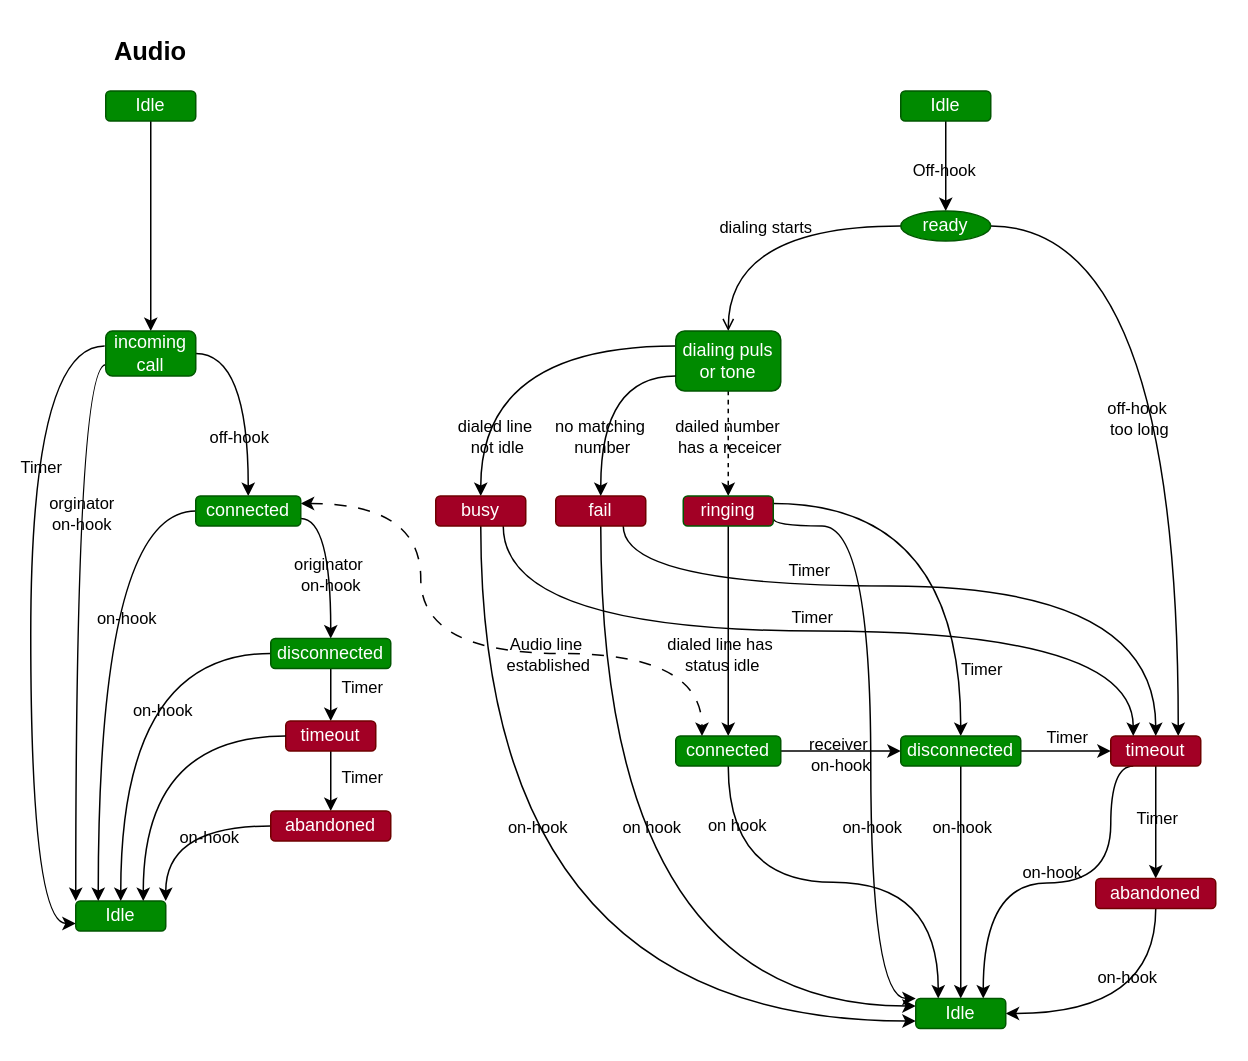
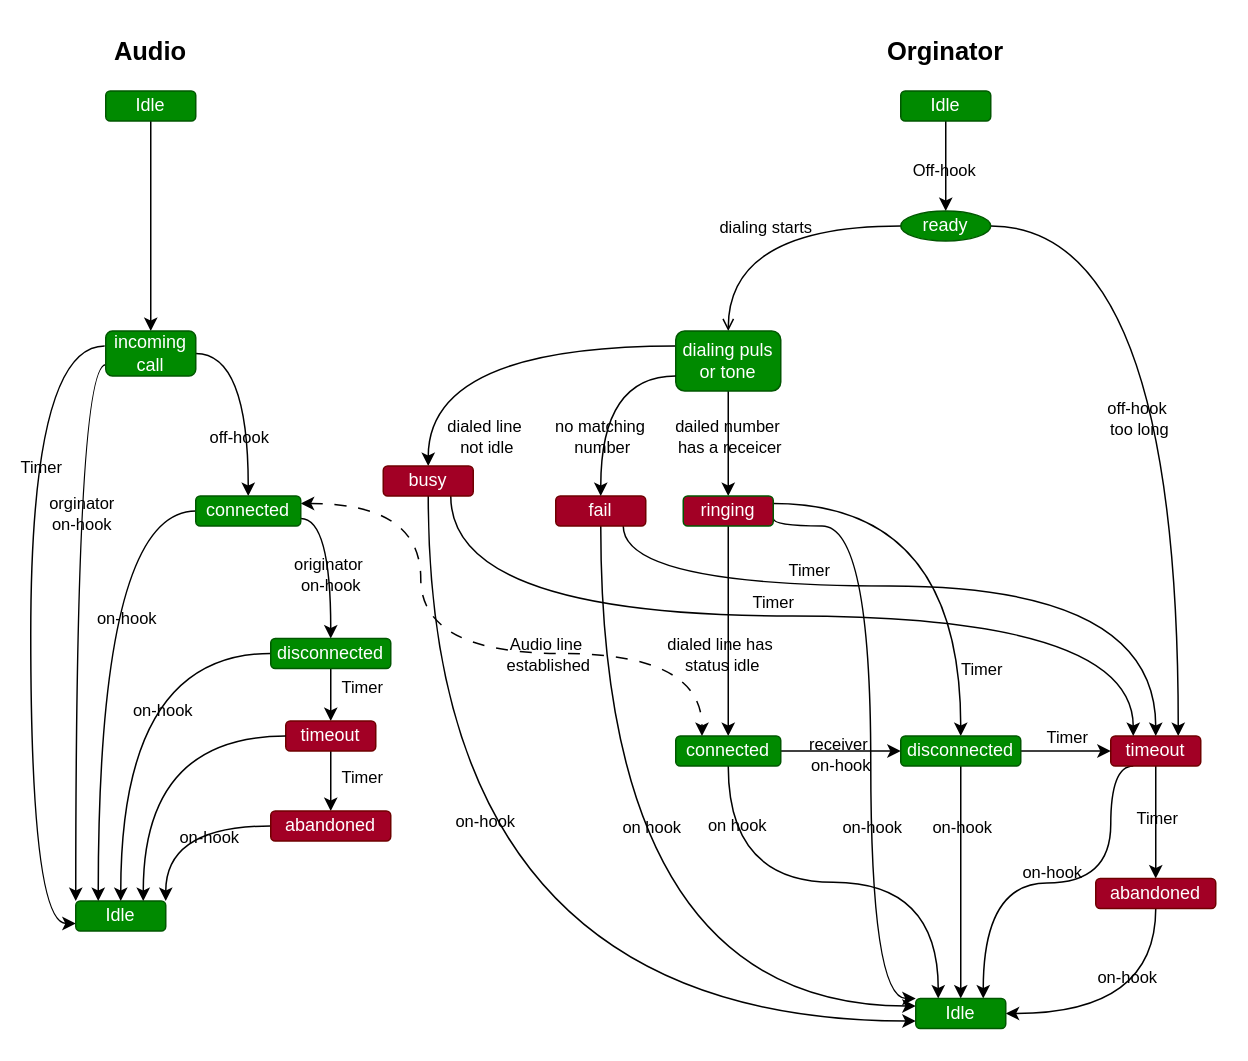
node "Orginator": added
edge "dialing puls or tone" -> "ringing": style dashed -> solid
node "busy": moved (481, 511) -> (428, 481)
